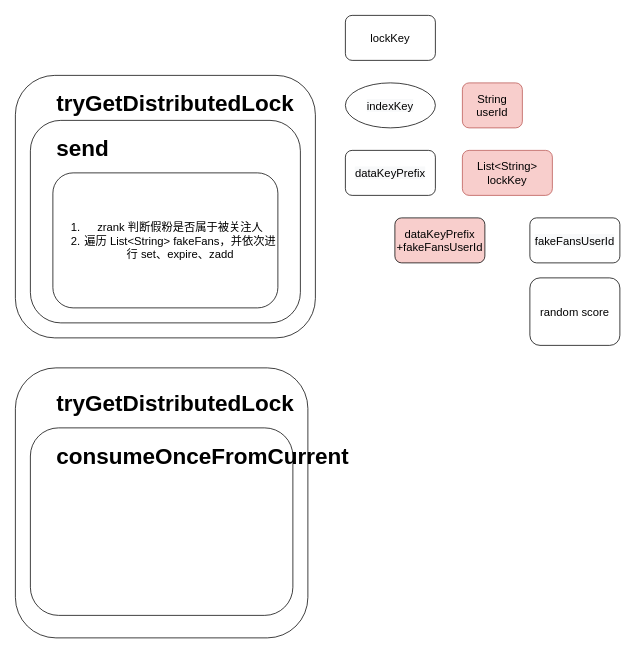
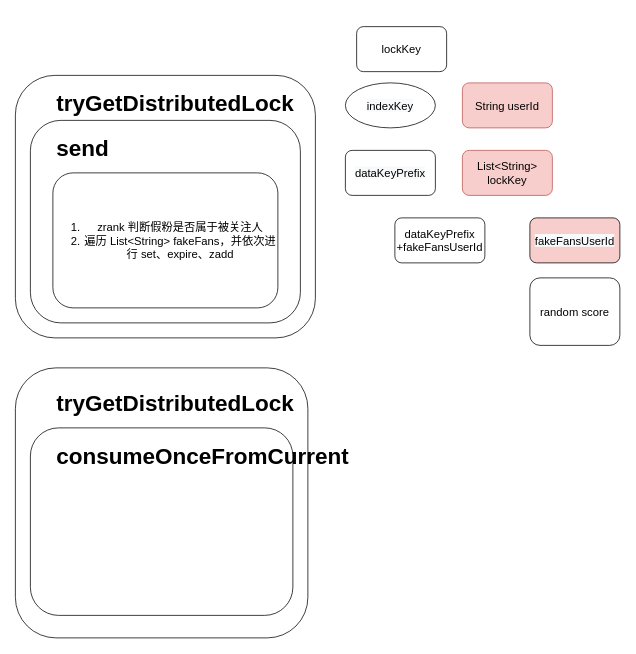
node "lockKey": moved (390, 38) -> (402, 49)
node "String userId": size 60x45 -> 90x45
node "dataKeyPrefix +fakeFansUserId": fillcolor #f8cecc -> #ffffff
node "fakeFansUserId": fillcolor #ffffff -> #f8cecc
